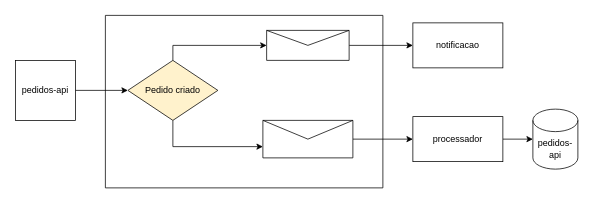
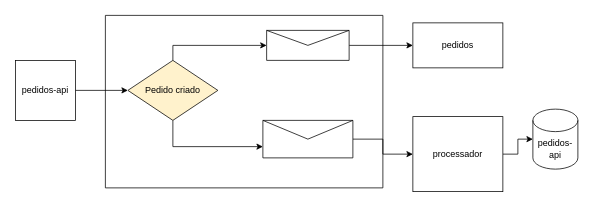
node "notificacao": label "notificacao" -> "pedidos"
node "processador": size 90x45 -> 90x75
